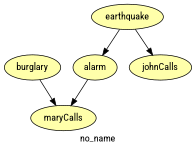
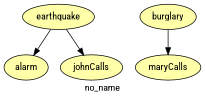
edge "alarm" -> "maryCalls": removed
